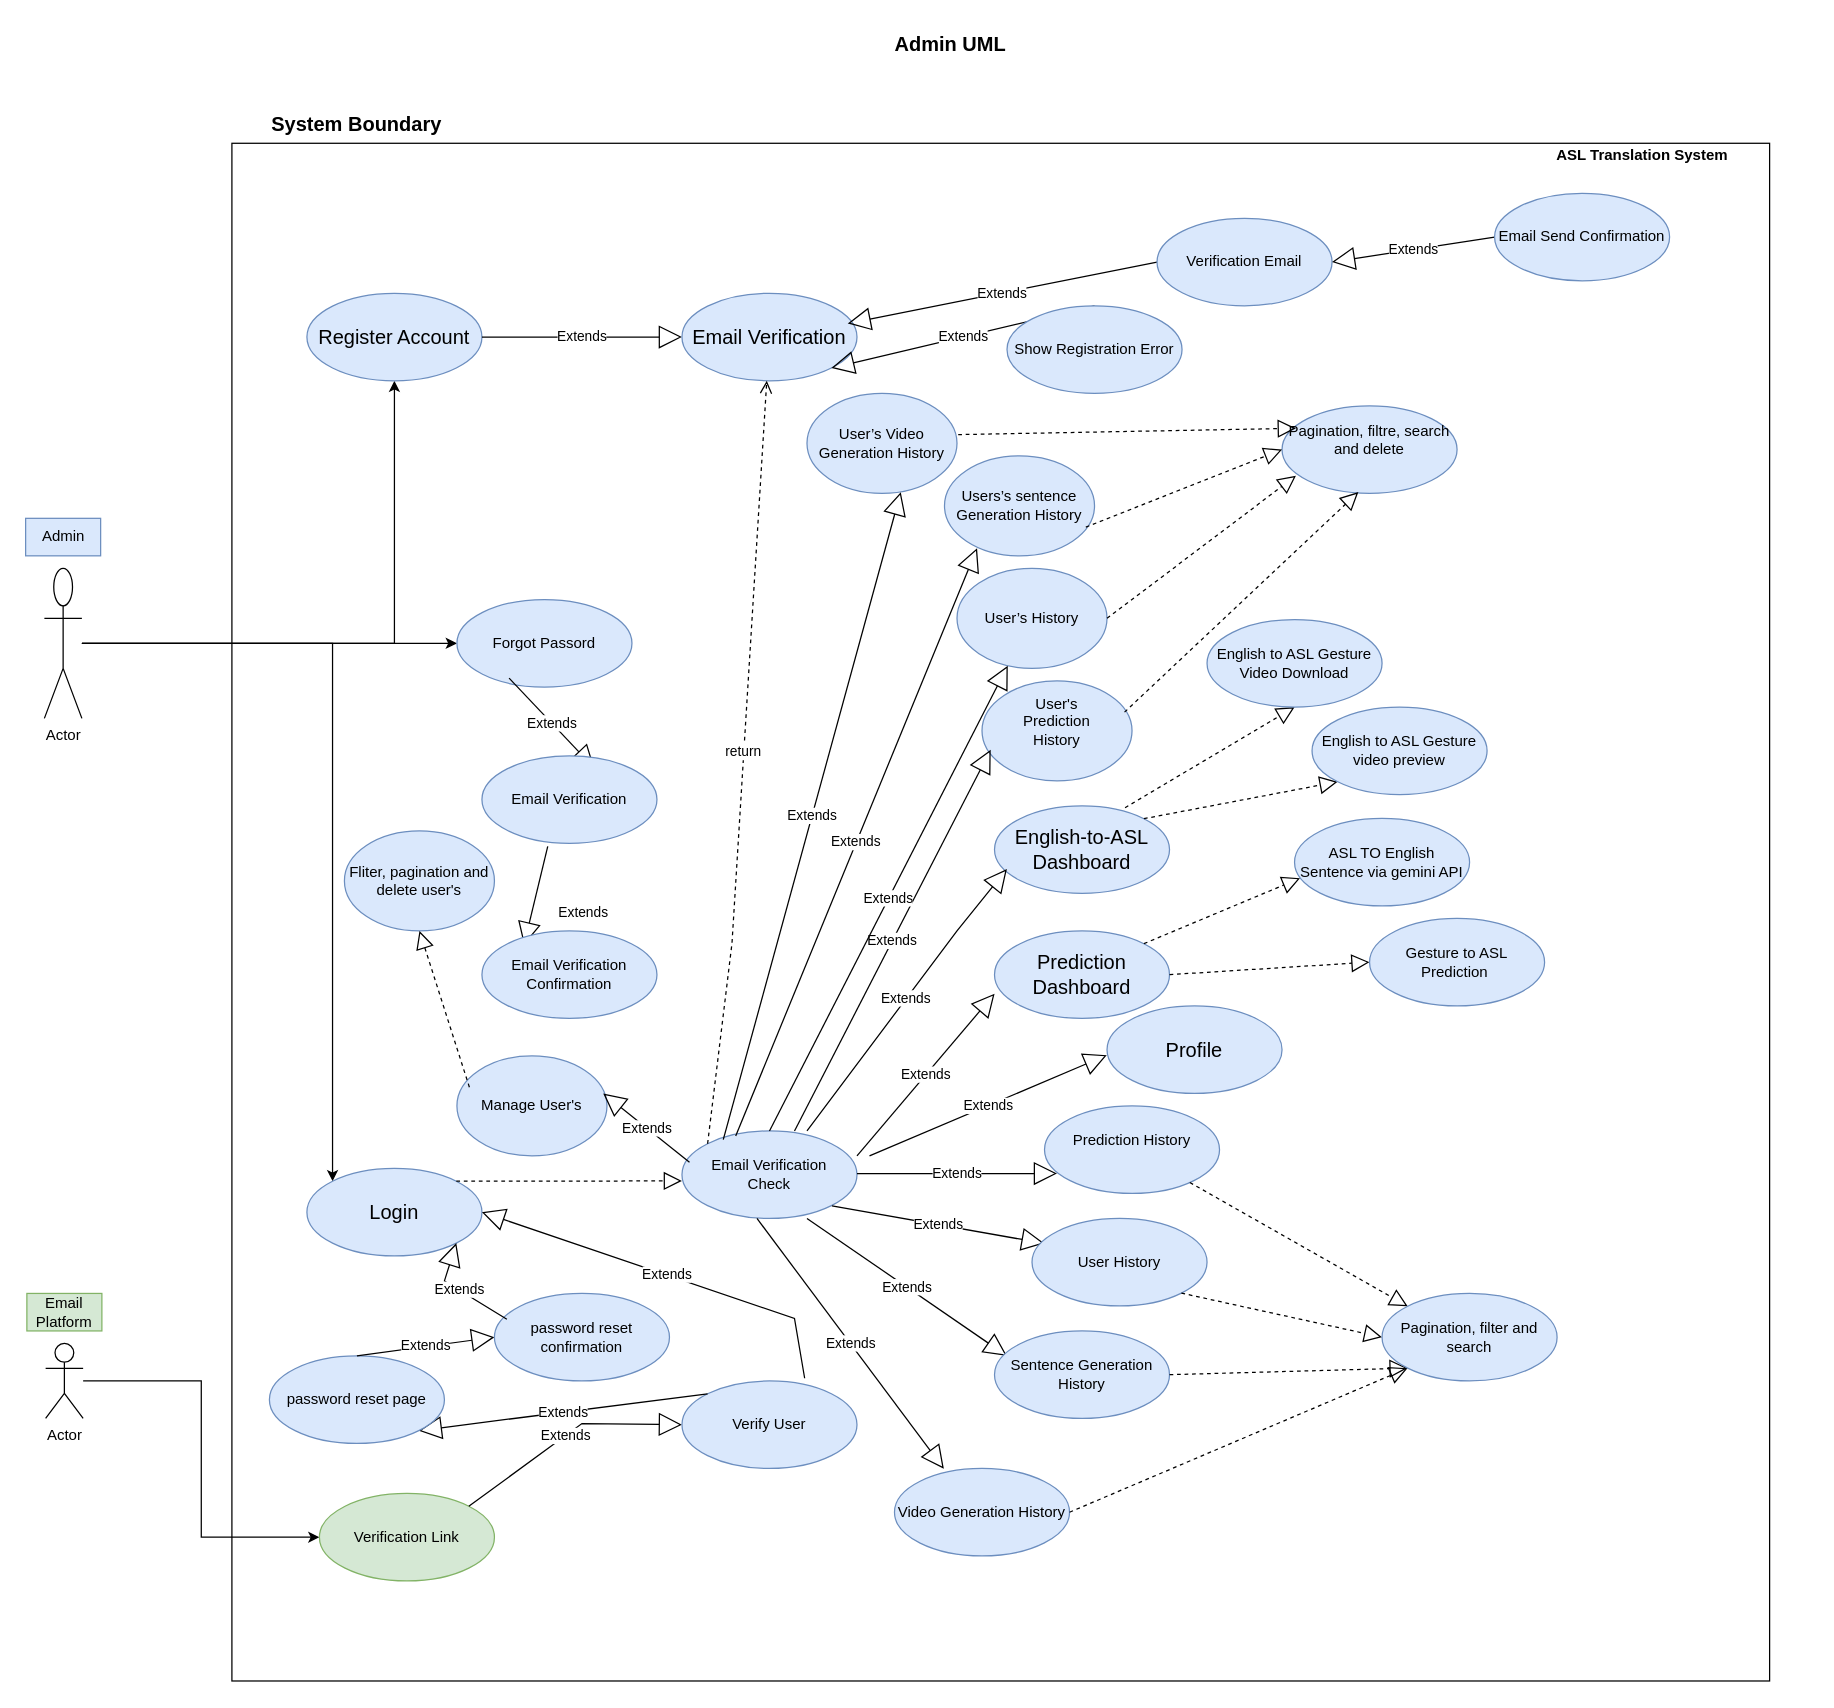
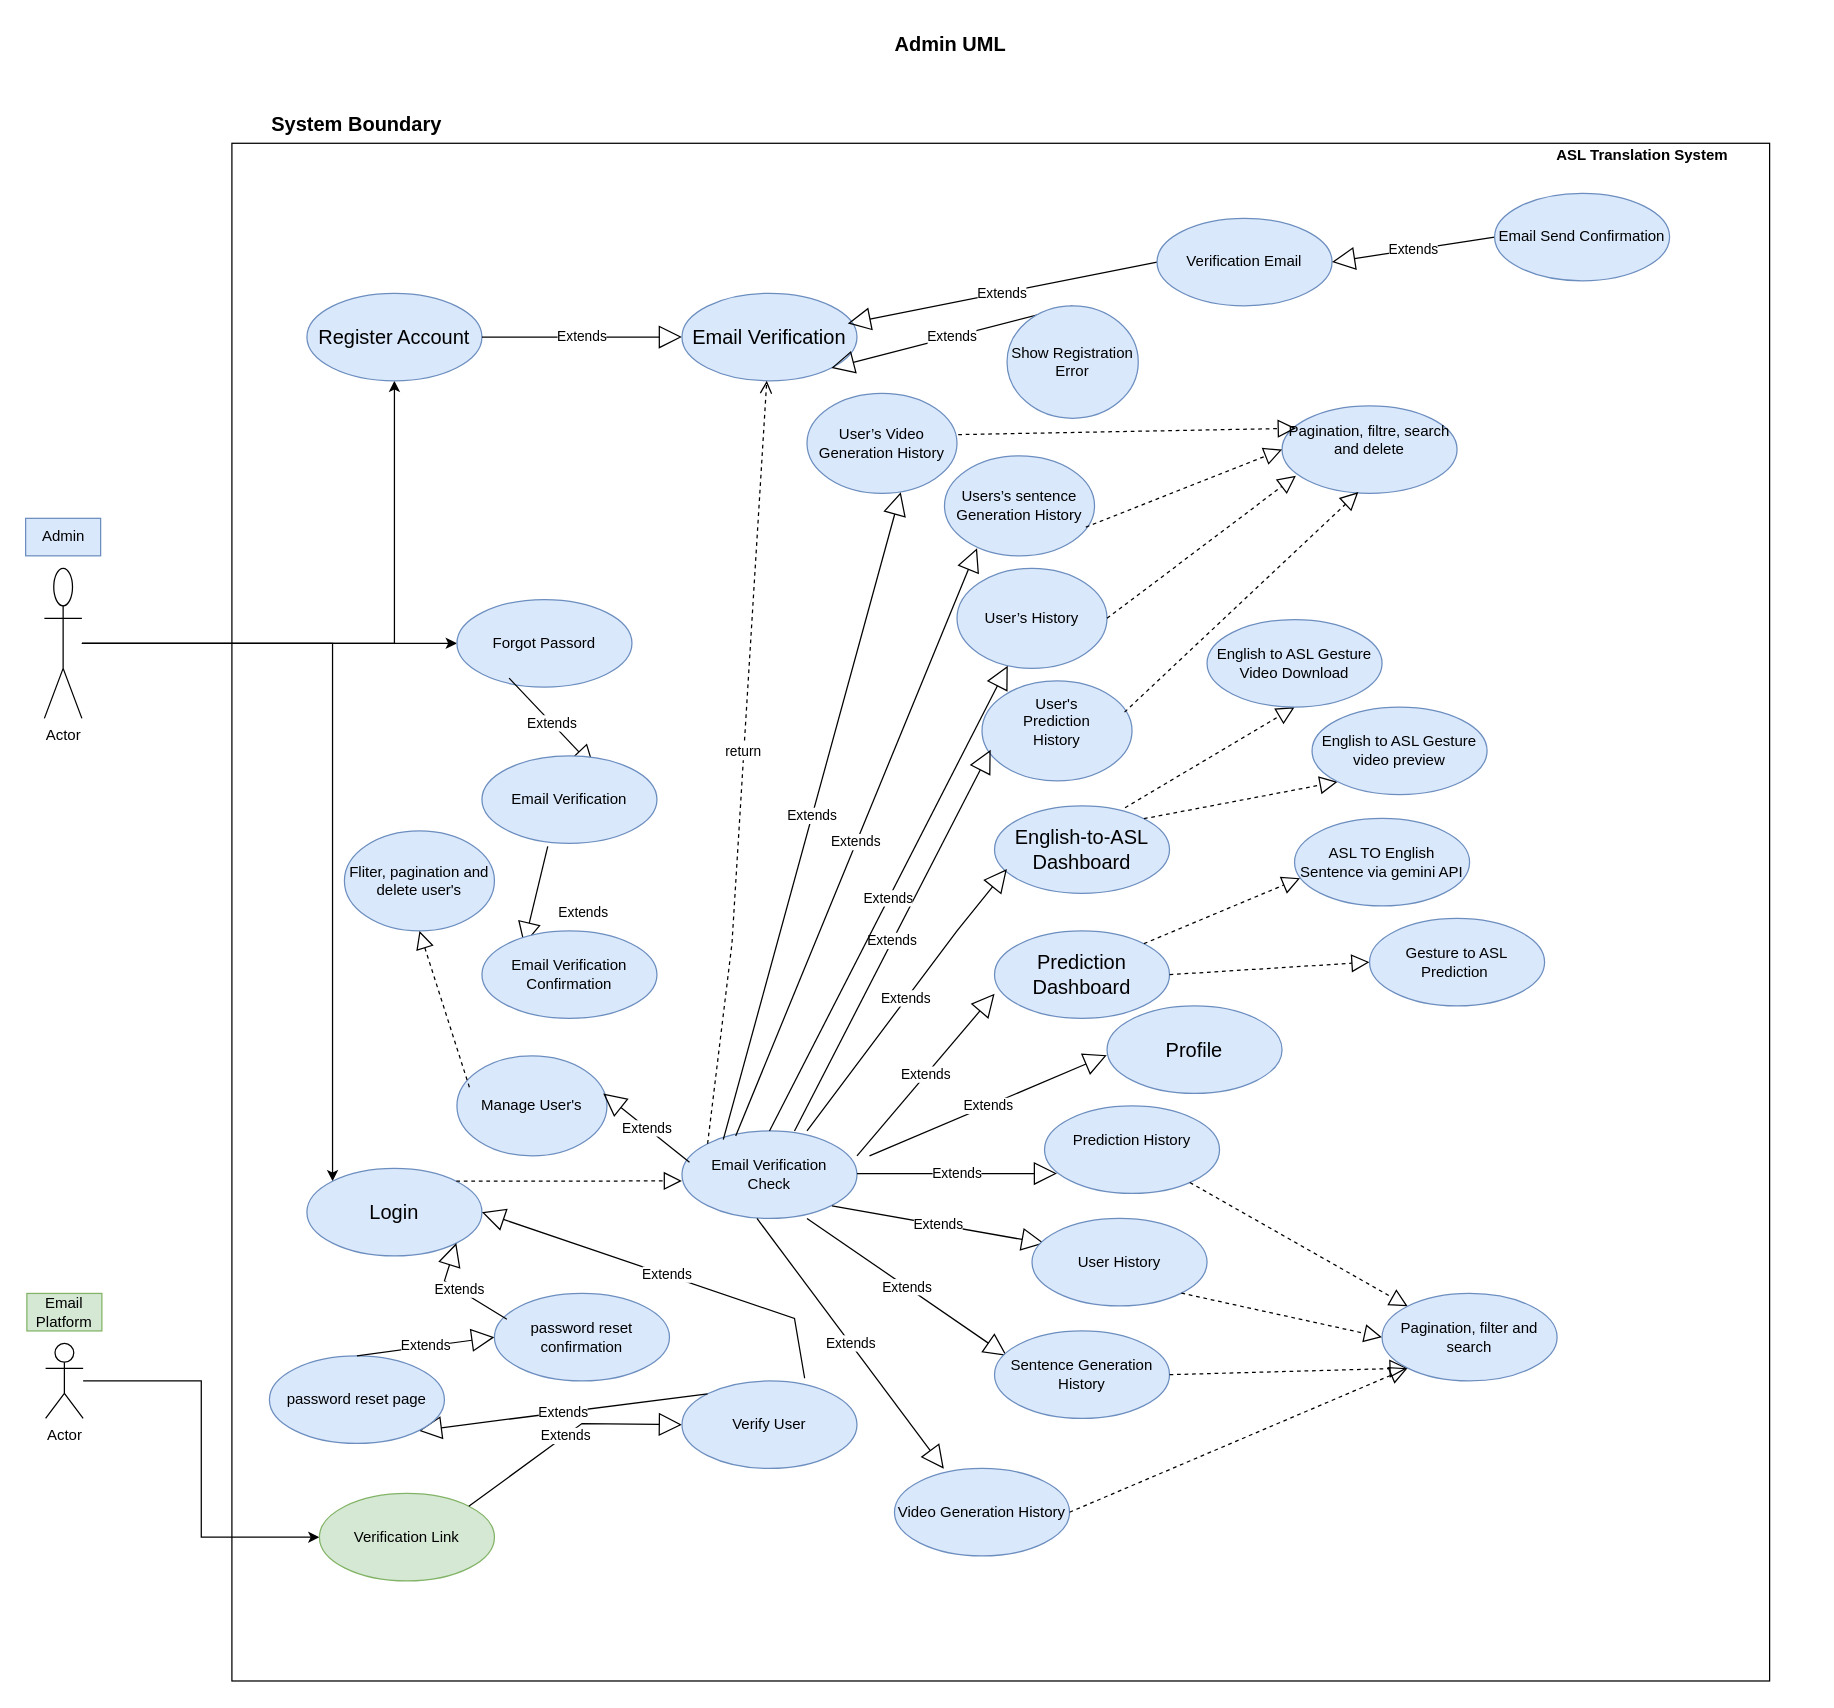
node "Show Registration Error": size 175x88 -> 131x113
